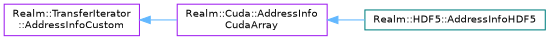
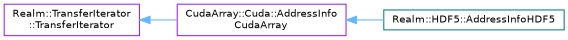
node "Realm::TransferIterator ::AddressInfoCustom": label "Realm::TransferIterator ::AddressInfoCustom" -> "Realm::TransferIterator ::TransferIterator"
node "Realm::Cuda::AddressInfo CudaArray": label "Realm::Cuda::AddressInfo CudaArray" -> "CudaArray::Cuda::AddressInfo CudaArray"
